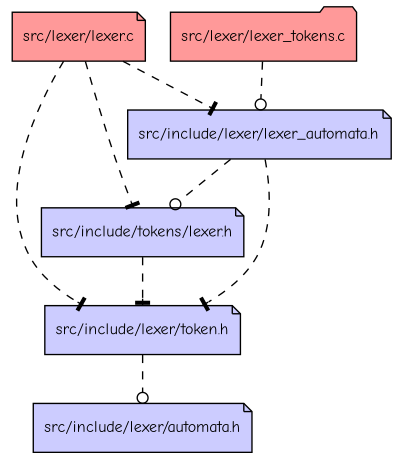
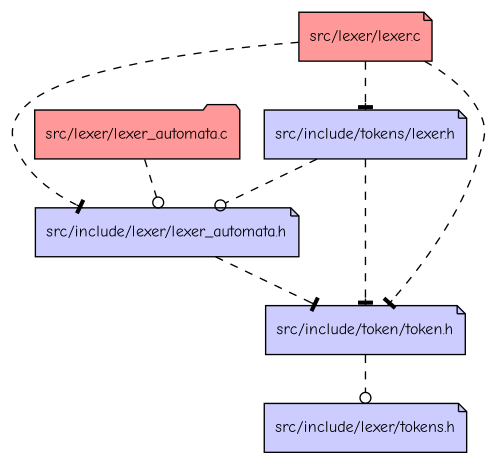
node "src/lexer/lexer_tokens.c": label "src/lexer/lexer_tokens.c" -> "src/lexer/lexer_automata.c"
edge "src/include/lexer/lexer_automata.h" -> "src/include/tokens/lexer.h": reversed
node "src/include/lexer/token.h": label "src/include/lexer/token.h" -> "src/include/token/token.h"
node "src/include/lexer/automata.h": label "src/include/lexer/automata.h" -> "src/include/lexer/tokens.h"
